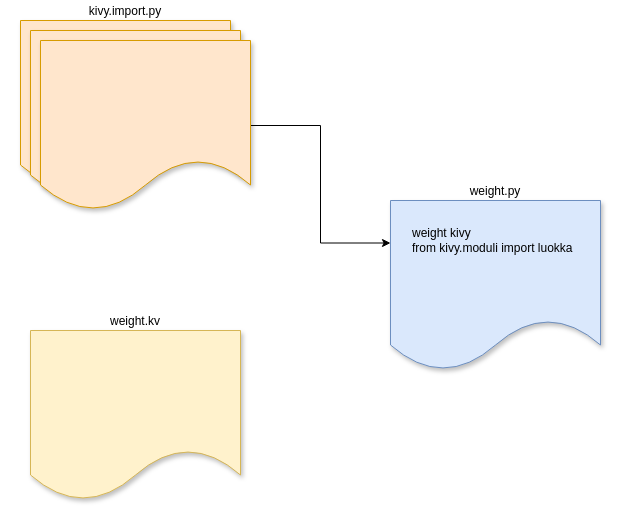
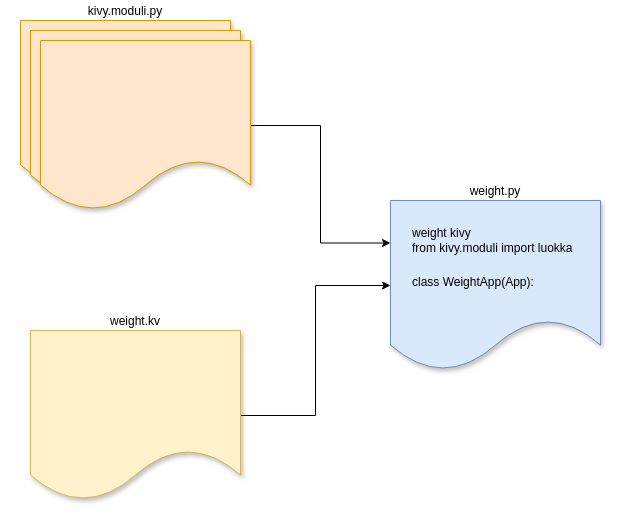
node "kivy.import.py": label "kivy.import.py" -> "kivy.moduli.py"
node "class WeightApp(App):": added
edge "weight.kv" -> "weight.py": added
